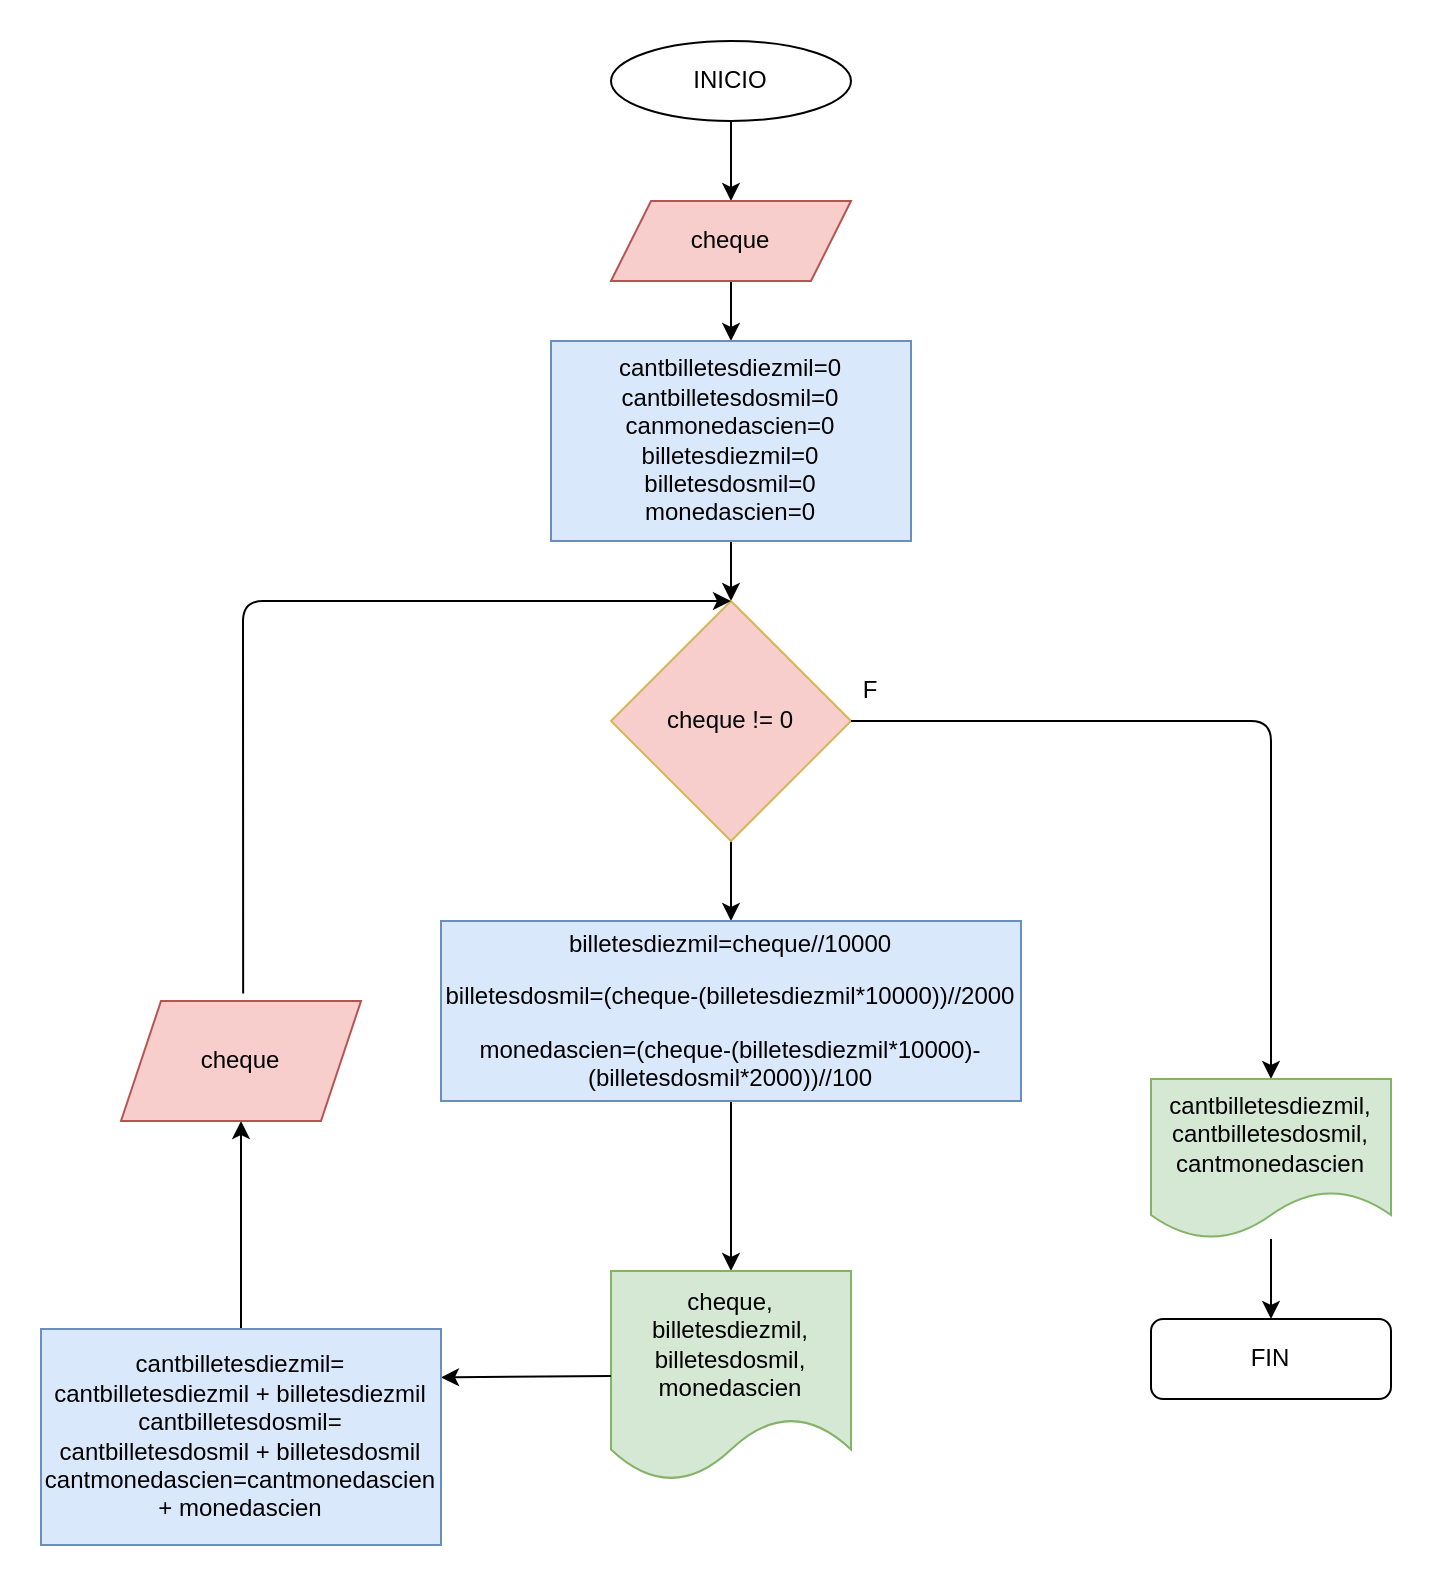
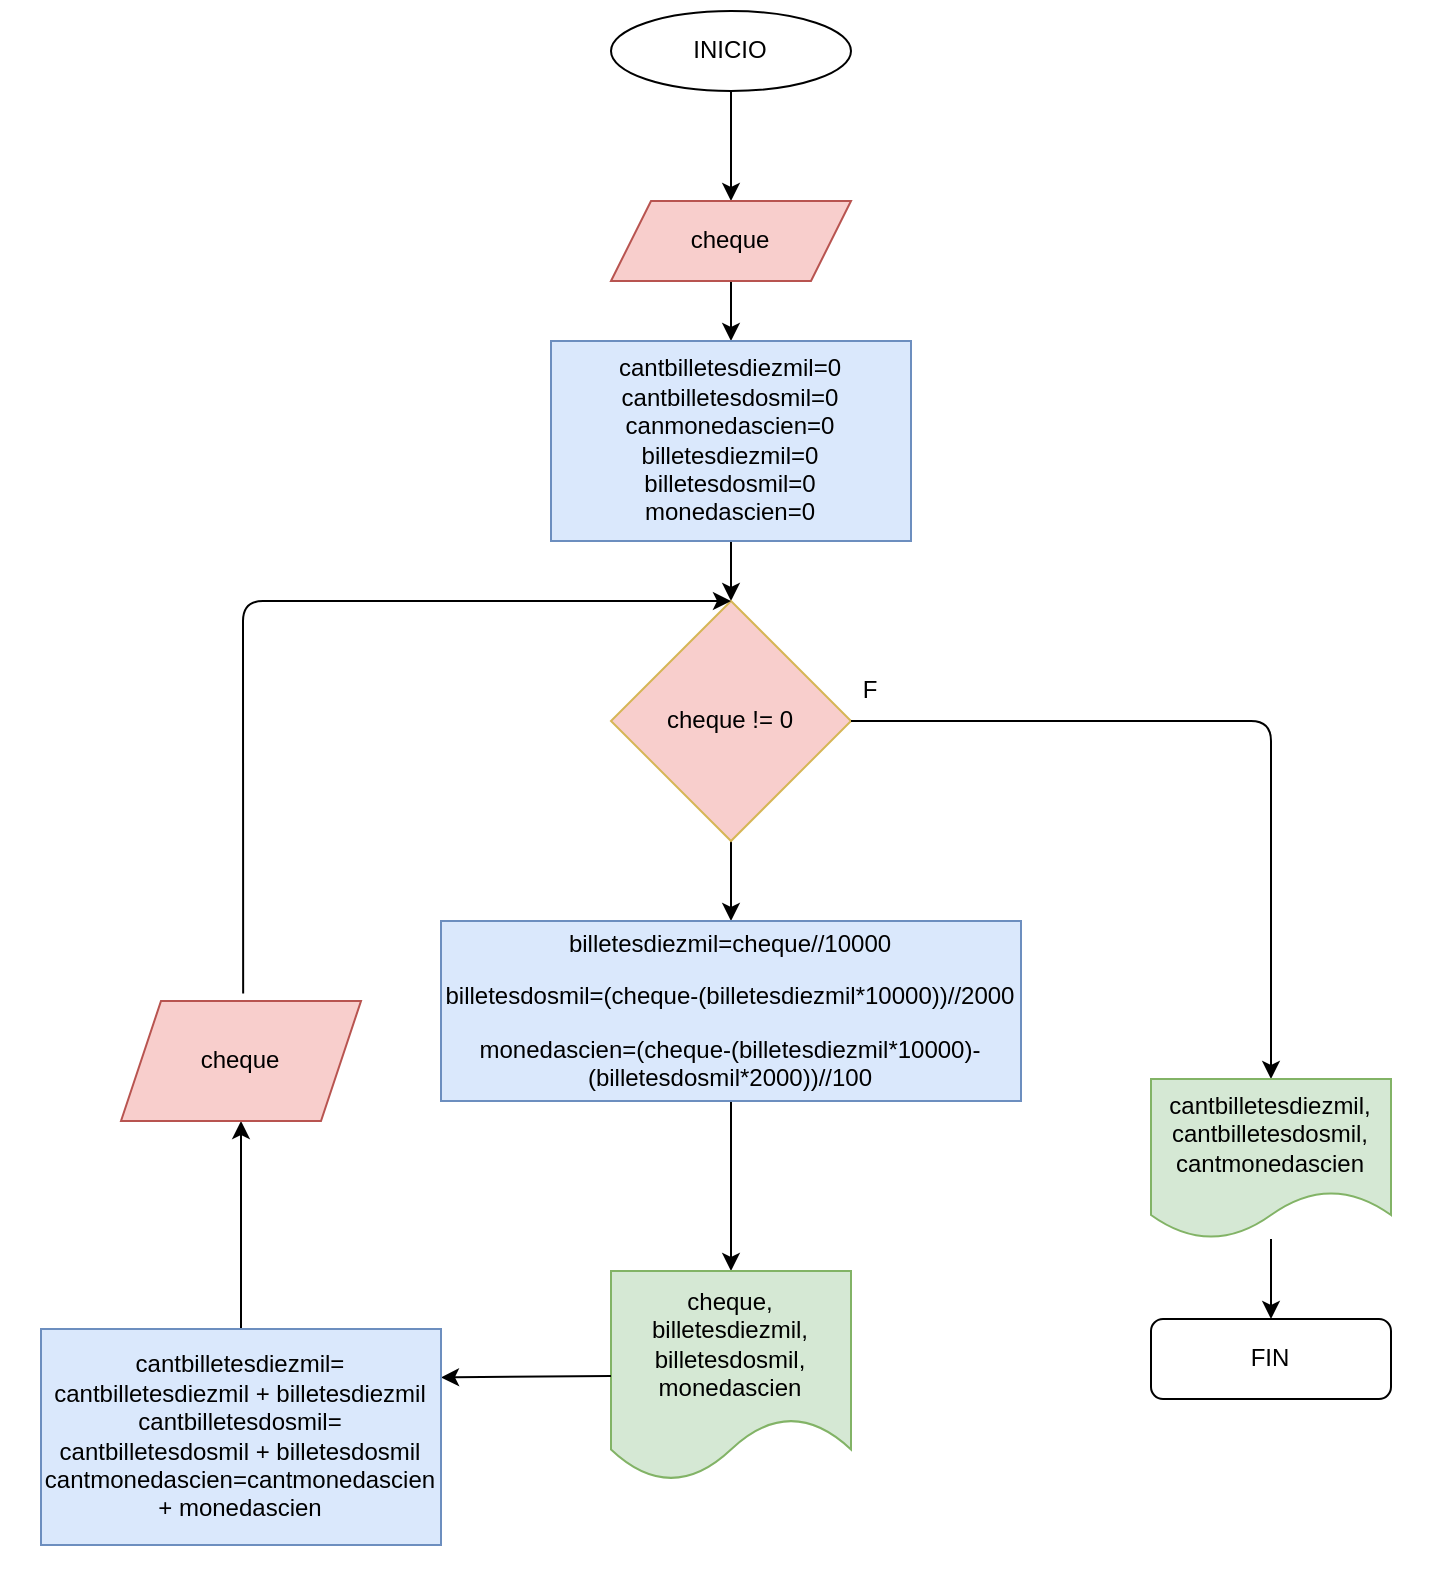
node "INICIO": moved (731, 81) -> (731, 51)
